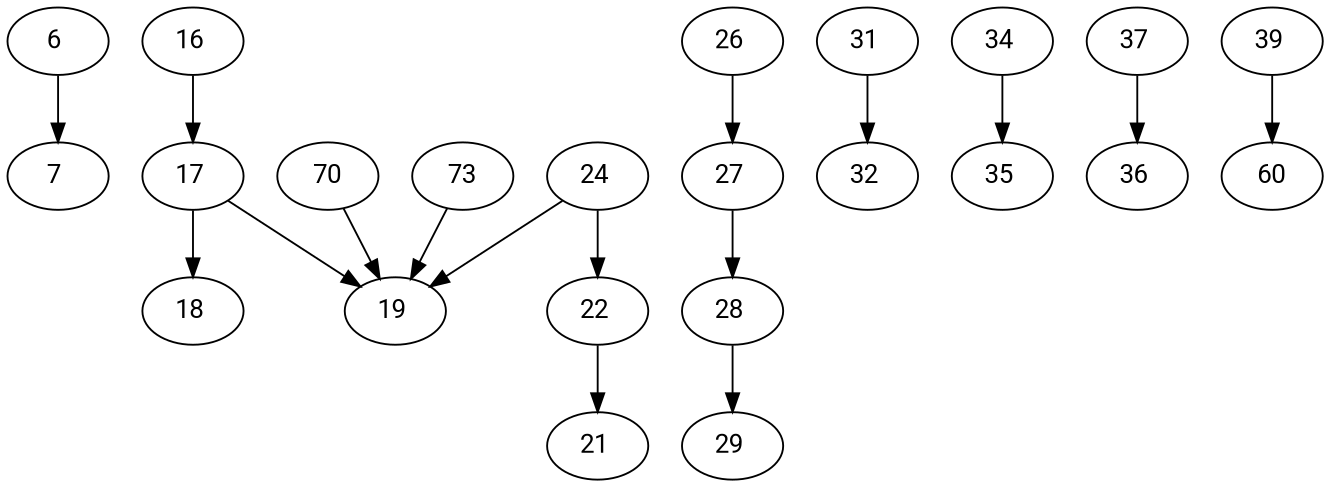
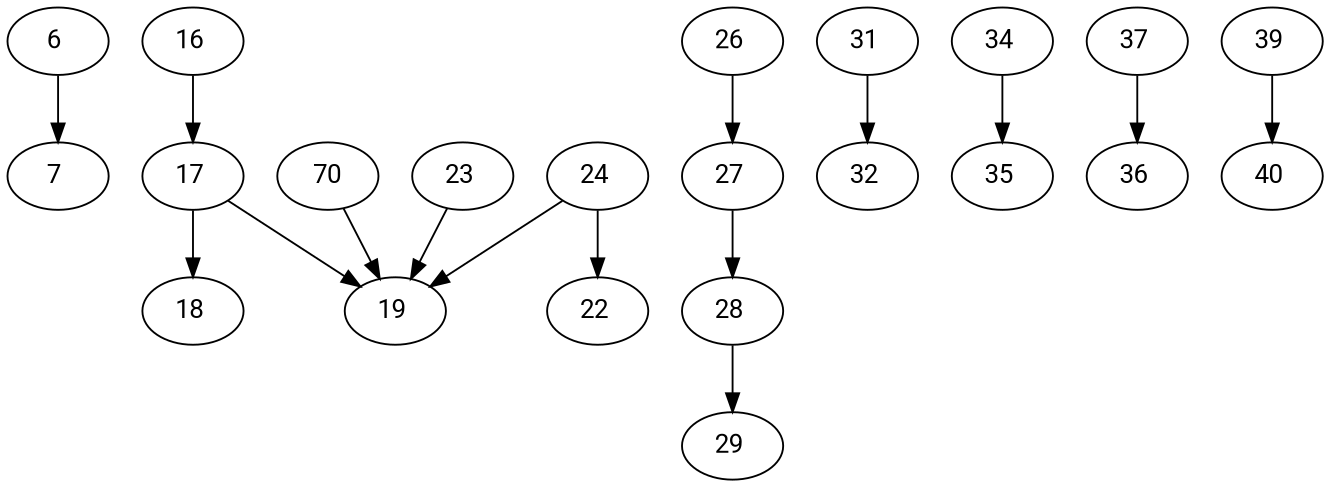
node "73": label "73" -> "23"
node "60": label "60" -> "40"
node "21": removed
